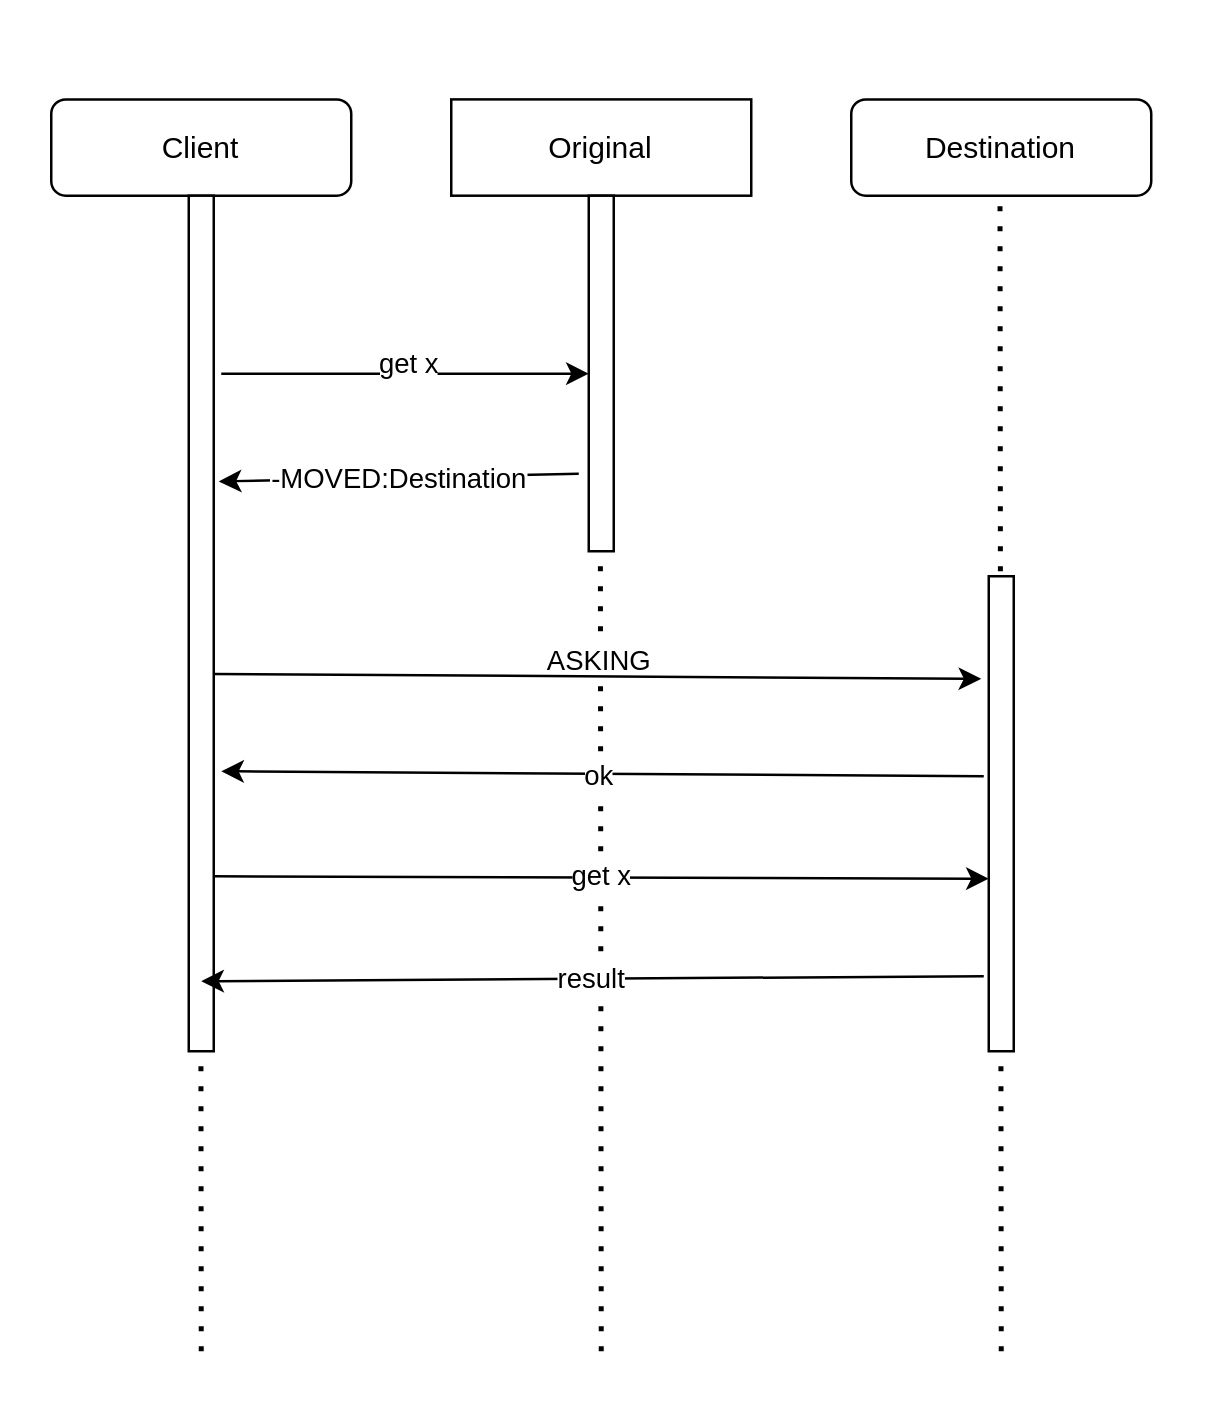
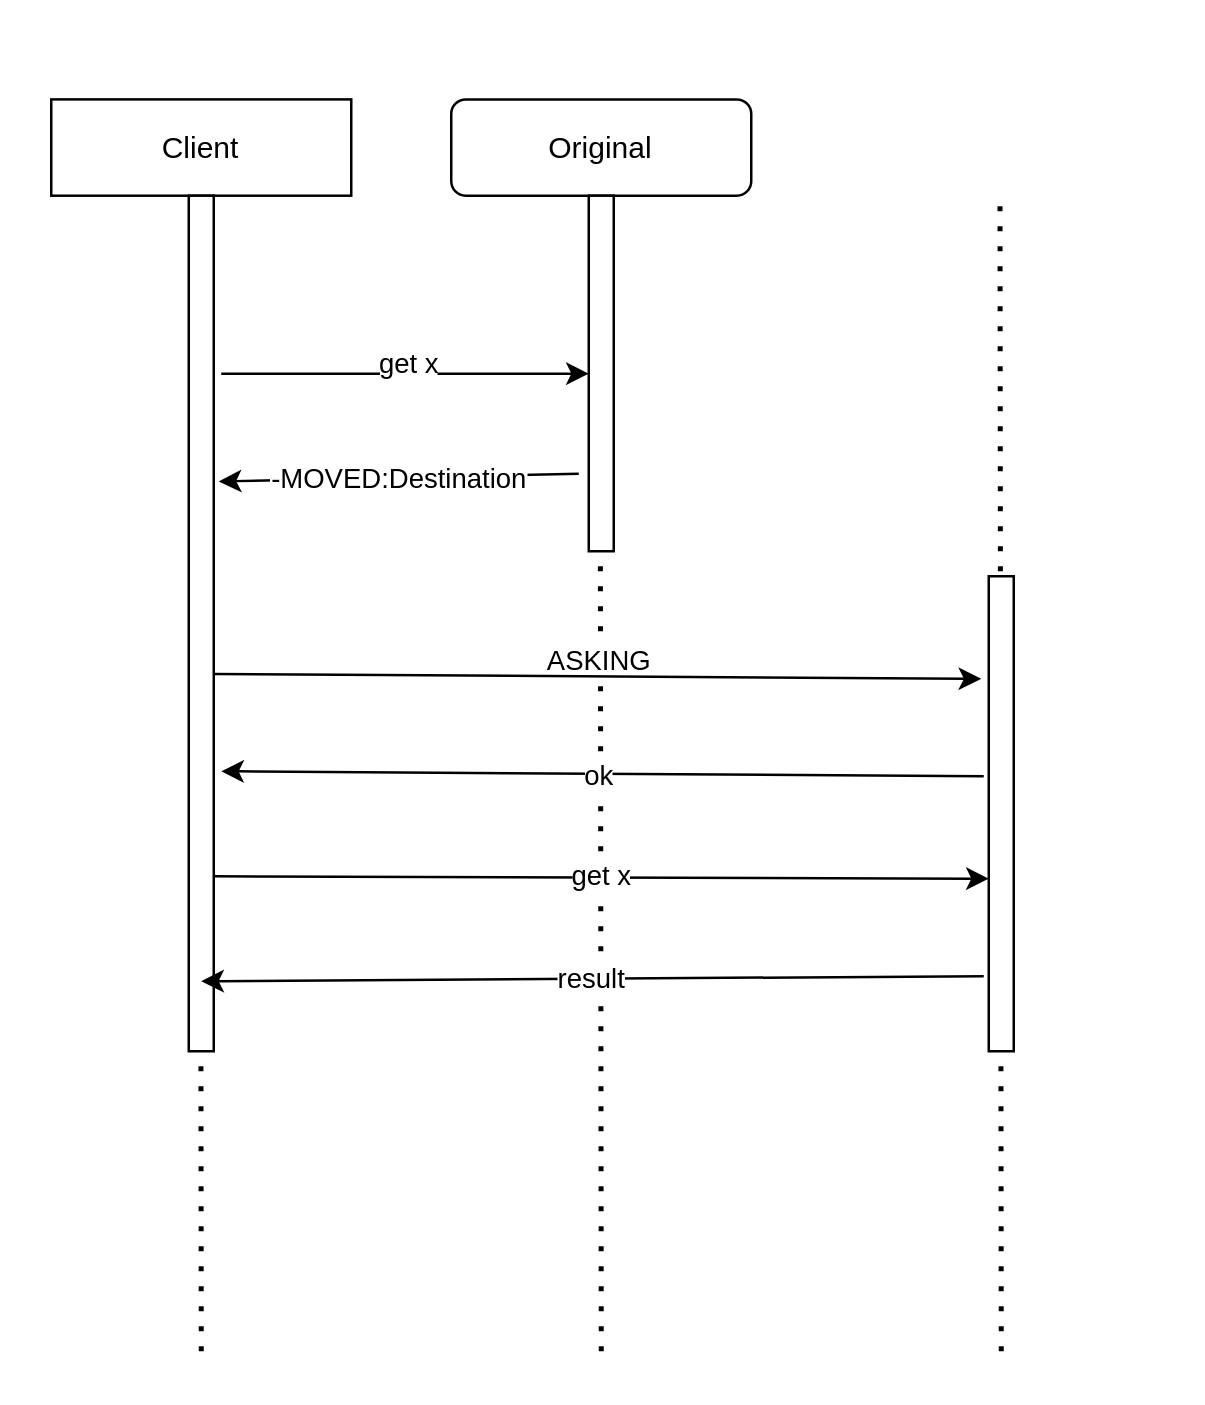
node "Client": shape rounded rectangle -> rectangle
node "Original": shape rectangle -> rounded rectangle
node "Destination": removed
